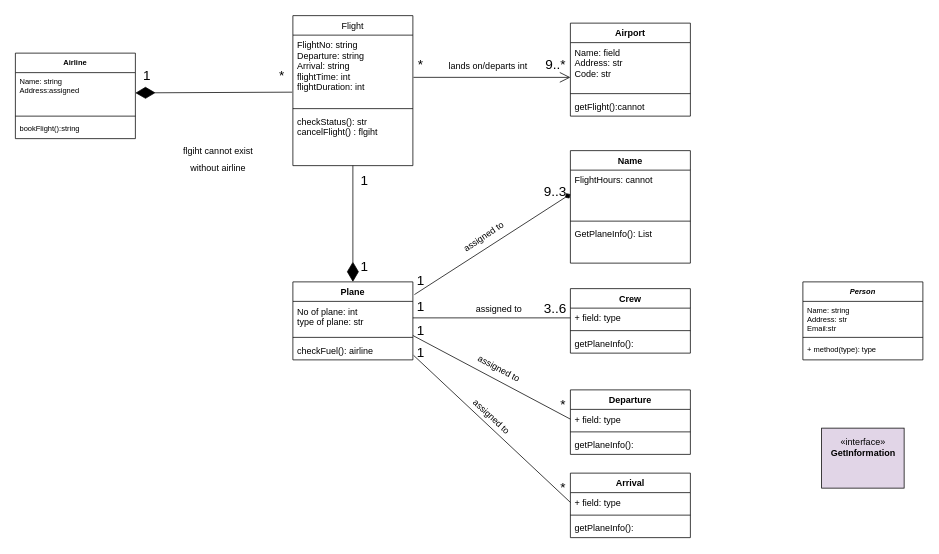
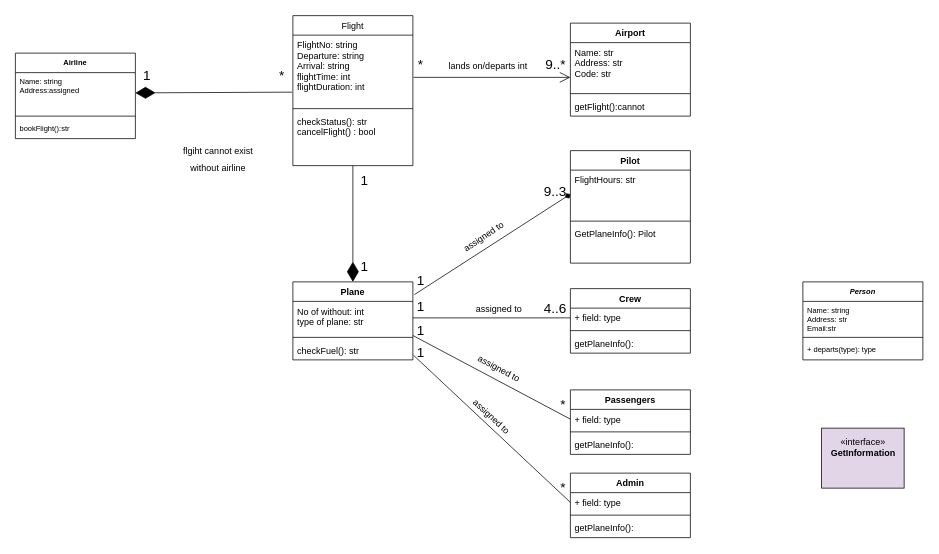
node "Name: field Address: str Code: str": label "Name: field Address: str Code: str" -> "Name: str Address: str Code: str"
node "checkStatus(): str cancelFlight() : flgiht": label "checkStatus(): str cancelFlight() : flgiht" -> "checkStatus(): str cancelFlight() : bool"
node "bookFlight():string": label "bookFlight():string" -> "bookFlight():str"
node "Name": label "Name" -> "Pilot"
node "FlightHours: cannot": label "FlightHours: cannot" -> "FlightHours: str"
node "GetPlaneInfo(): List": label "GetPlaneInfo(): List" -> "GetPlaneInfo(): Pilot"
node "3..6": label "3..6" -> "4..6"
node "No of plane: int type of plane: str": label "No of plane: int type of plane: str" -> "No of without: int type of plane: str"
node "+ method(type): type": label "+ method(type): type" -> "+ departs(type): type"
node "checkFuel(): airline": label "checkFuel(): airline" -> "checkFuel(): str"
node "Departure": label "Departure" -> "Passengers"
node "Arrival": label "Arrival" -> "Admin"
